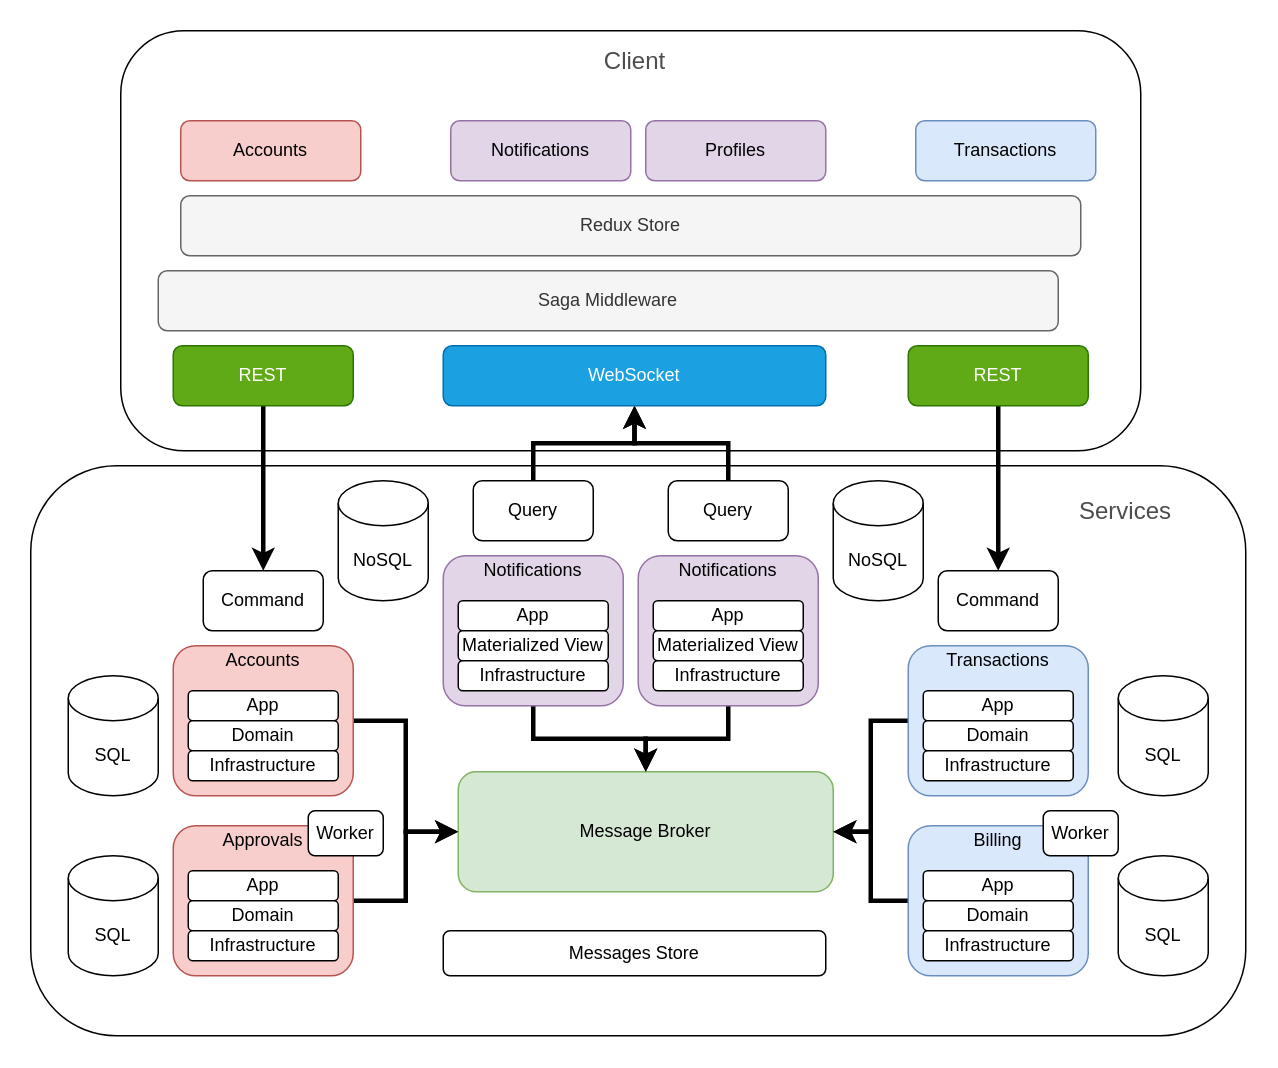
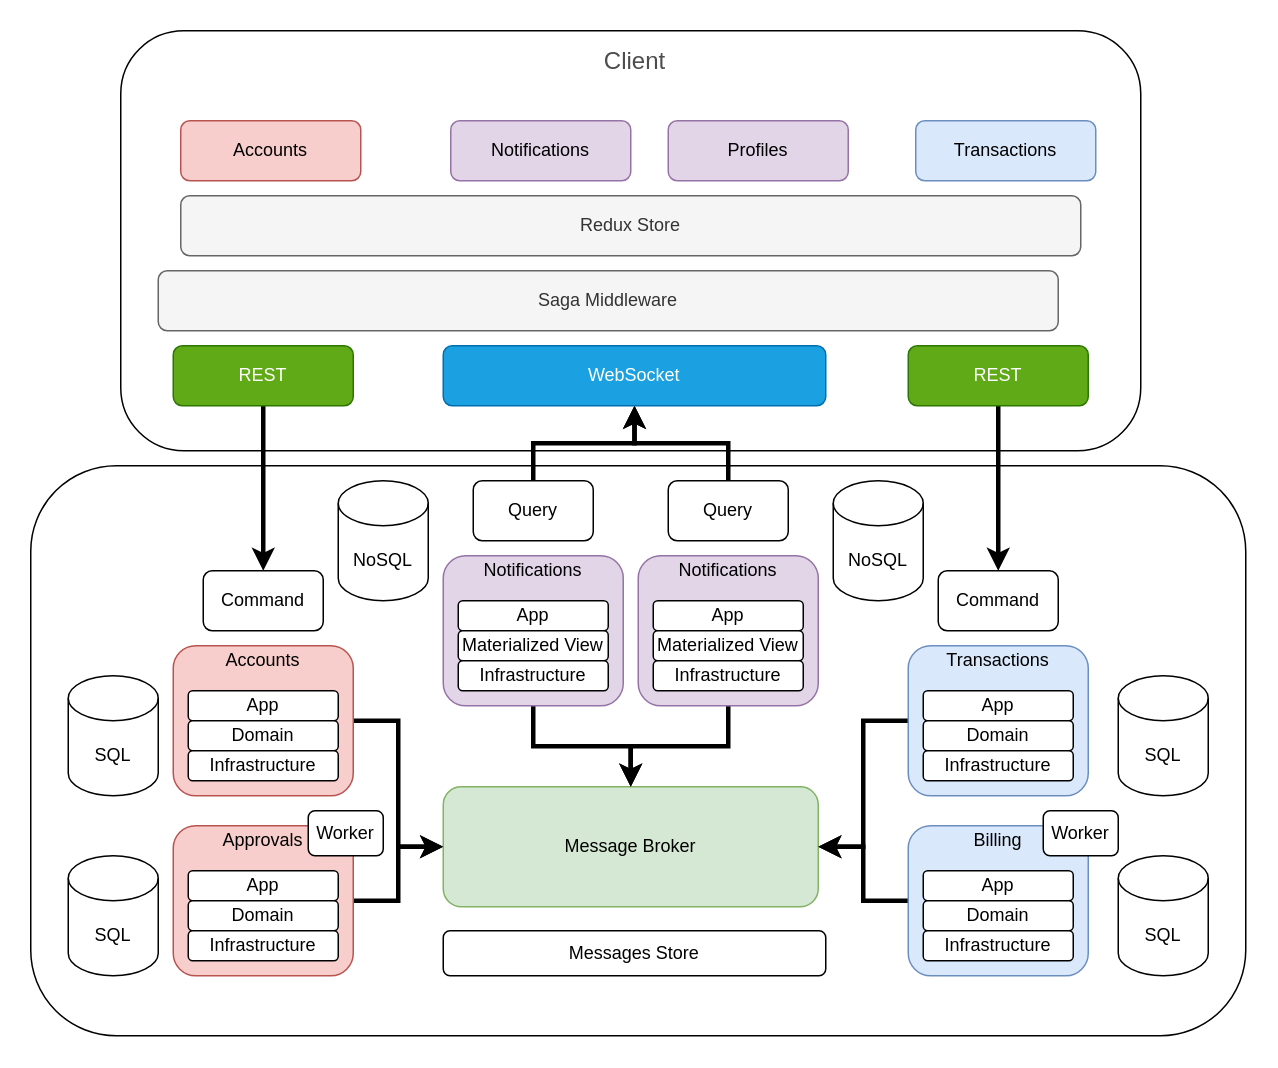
node "Profiles": moved (736, 151) -> (758, 151)
node "Services": removed
node "Message Broker": moved (646, 832) -> (631, 847)
